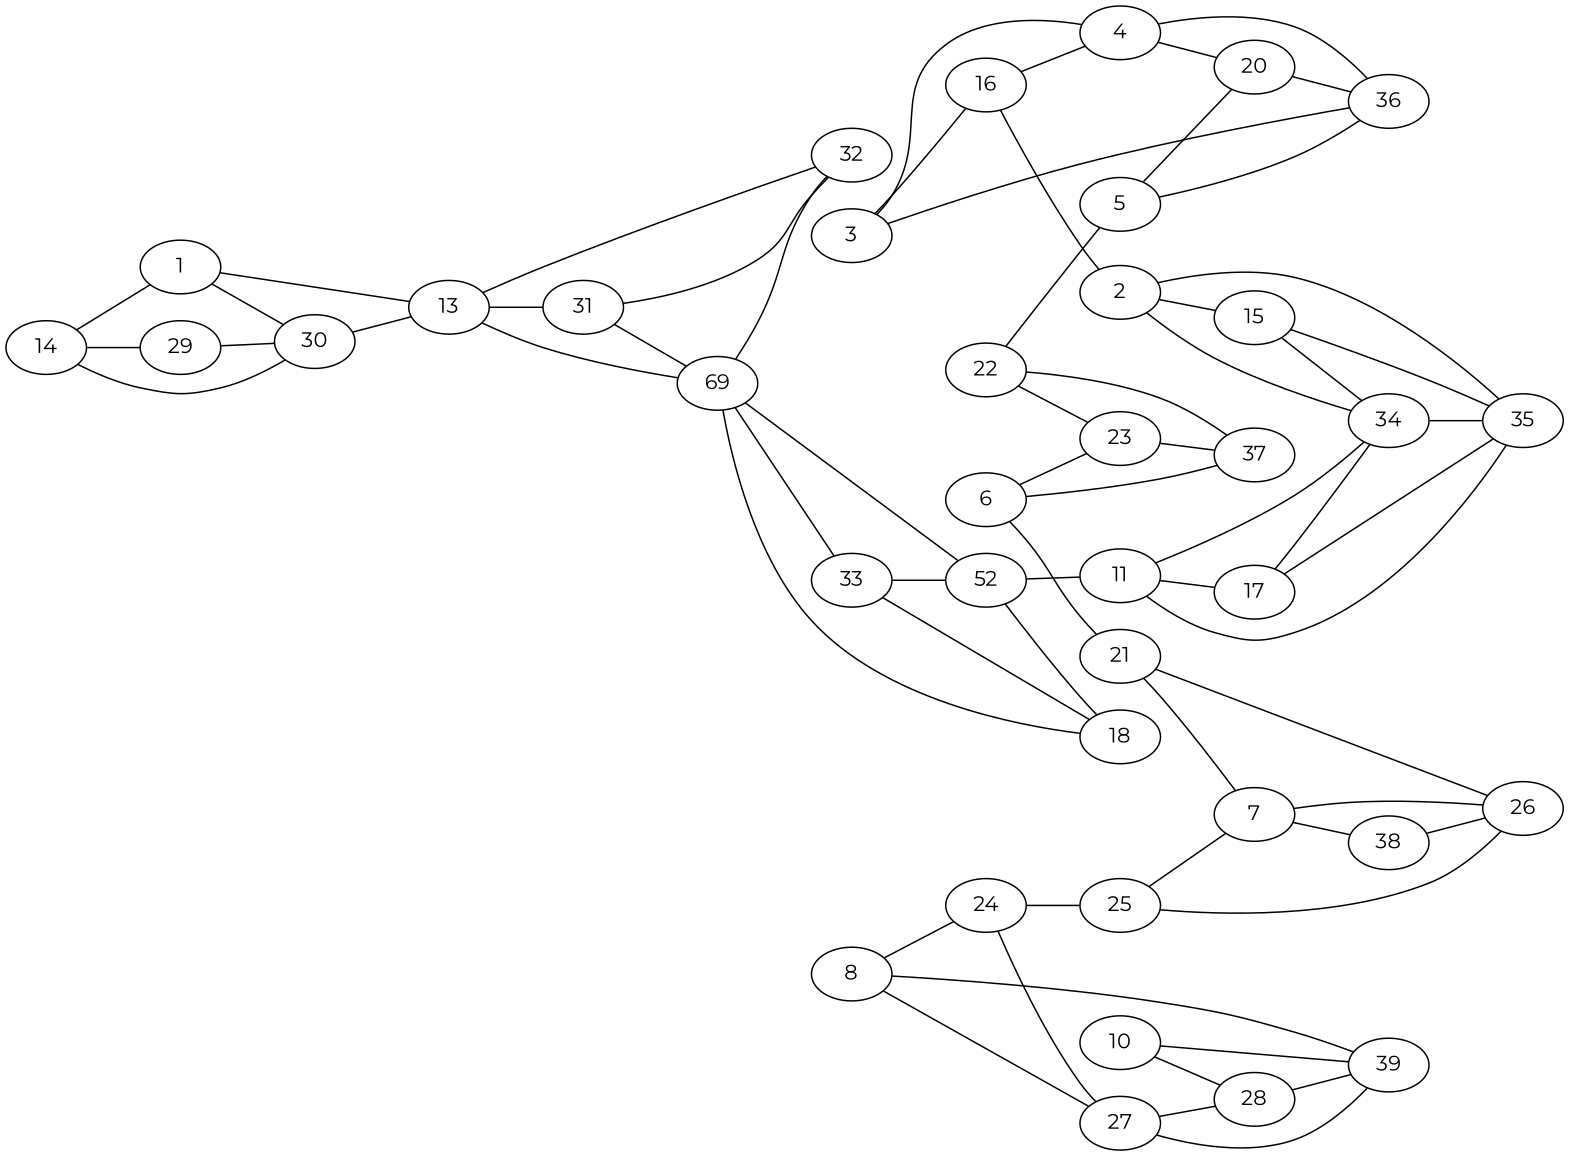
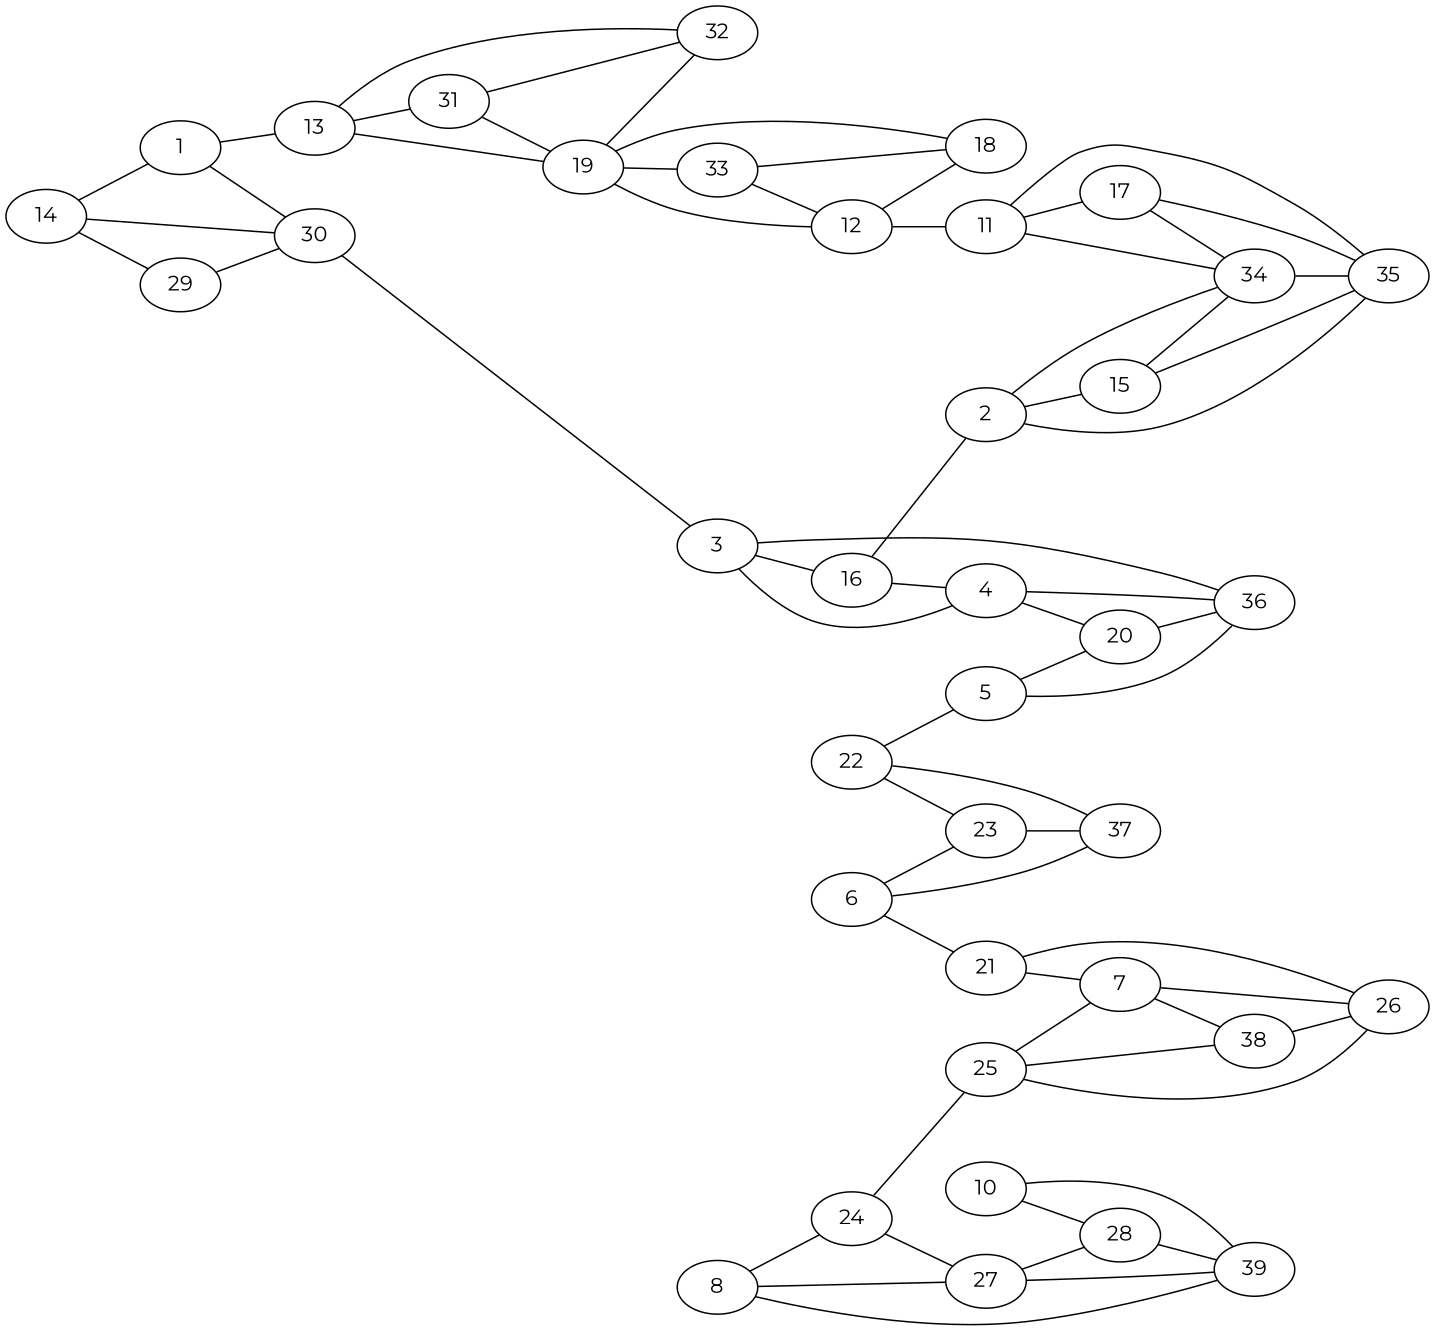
edge "13" -- "30": now "3" -- "30"
node "69": label "69" -> "19"
node "52": label "52" -> "12"
edge "38" -- "25": added
